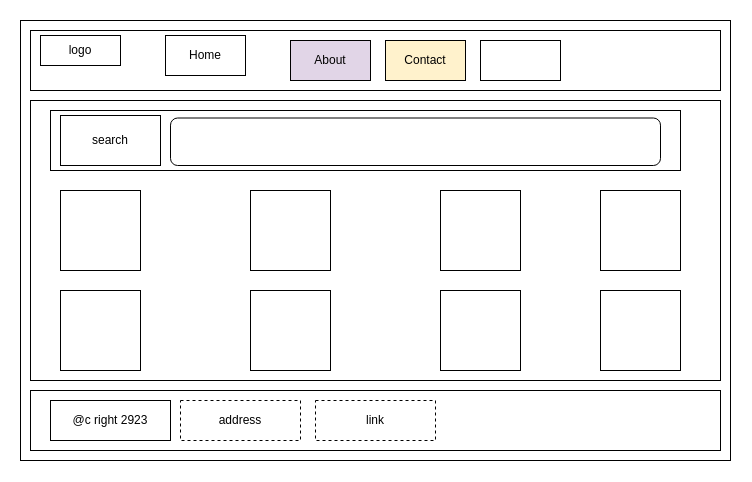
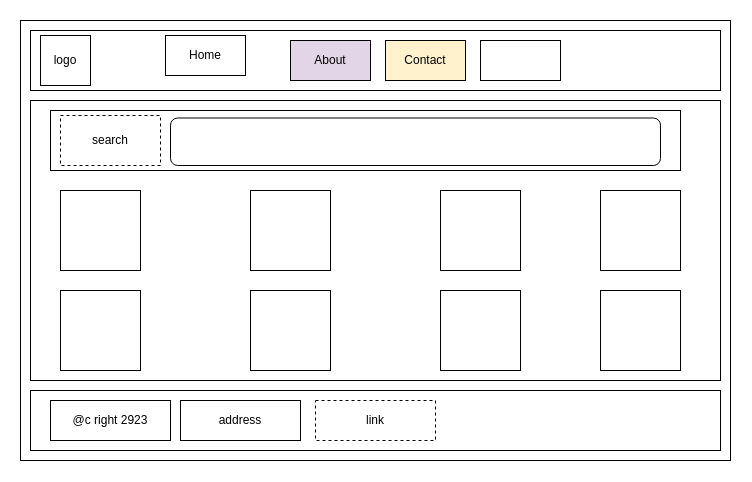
node "logo": size 80x30 -> 50x50
node "search": style solid -> dashed
node "address": style dashed -> solid
